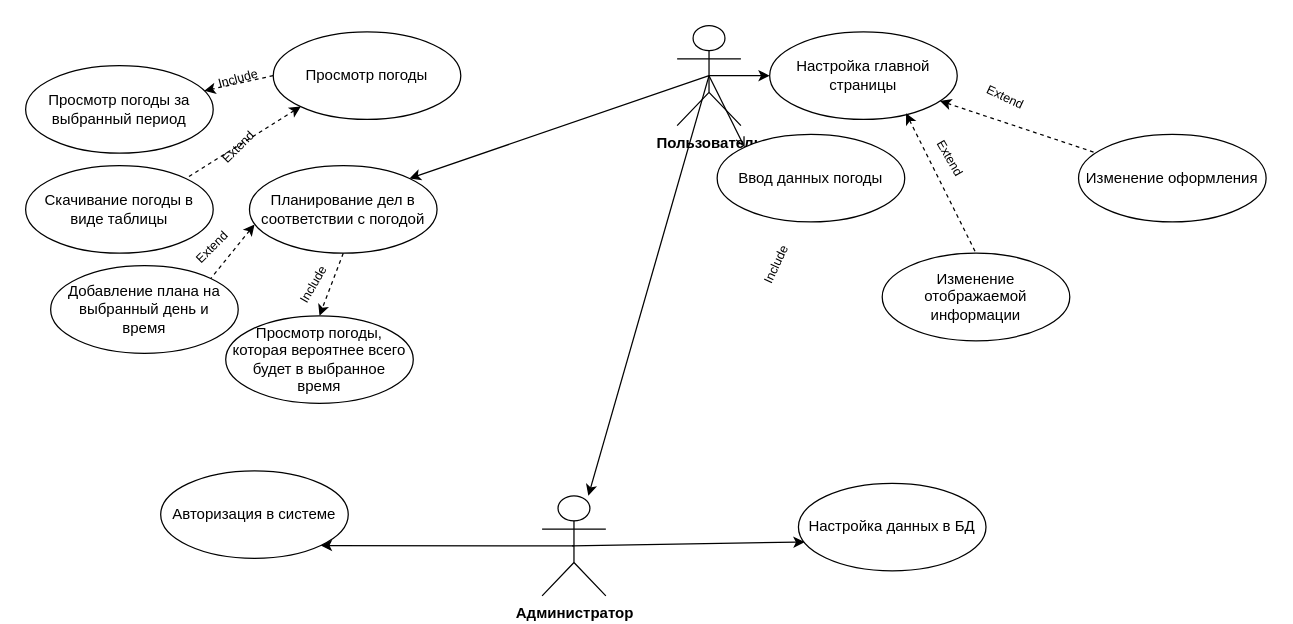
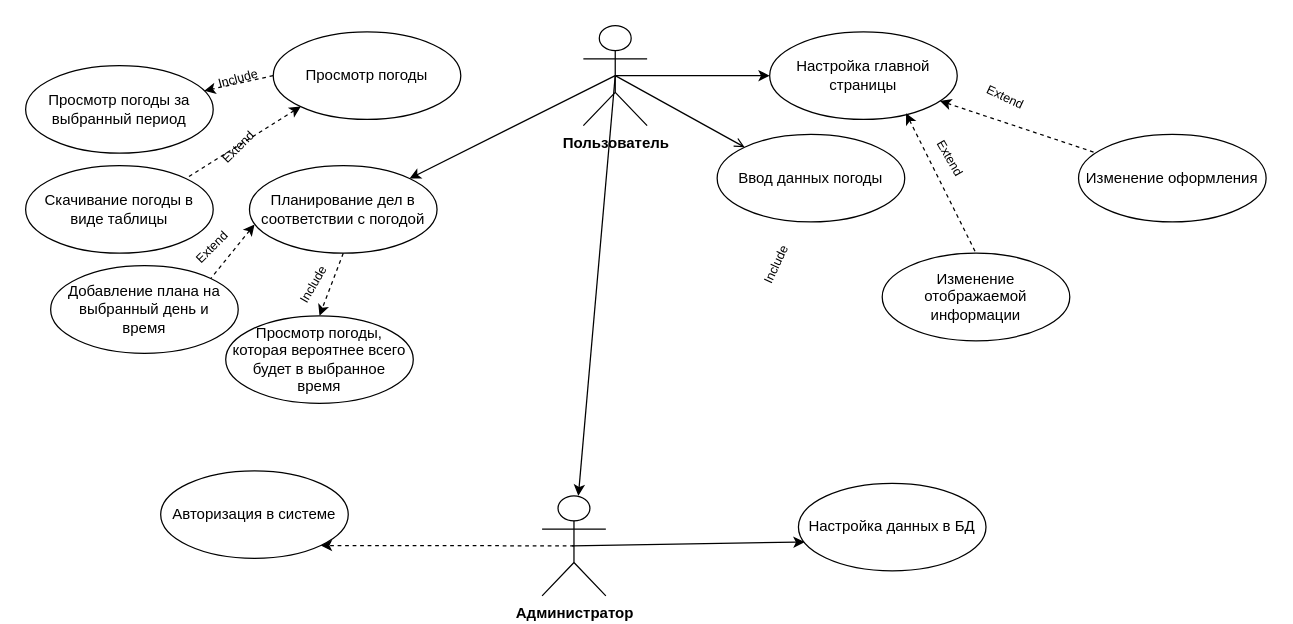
node "Пользователь": moved (709, 76) -> (615, 76)
edge "Администратор" -> "Авторизация в системе": style solid -> dashed
